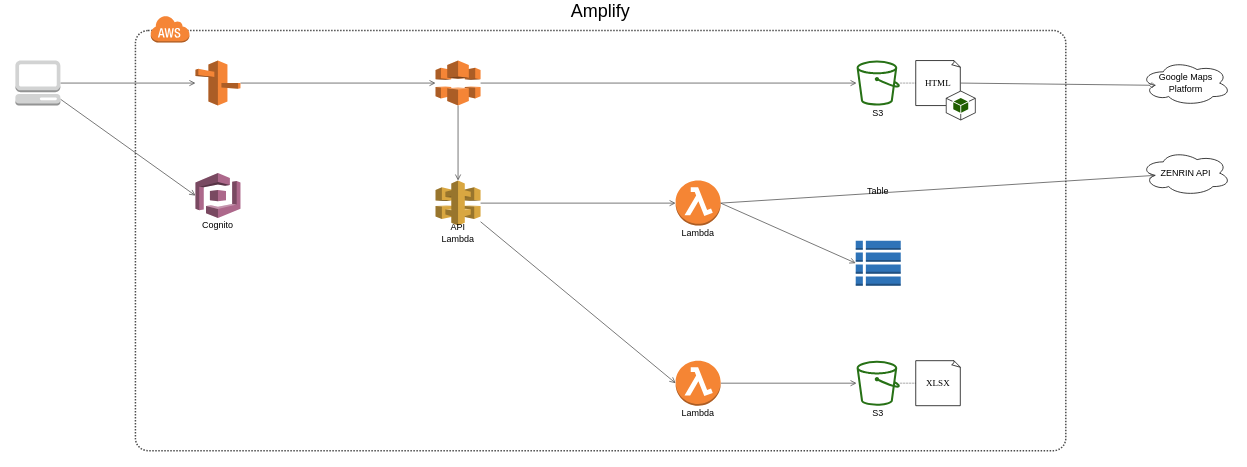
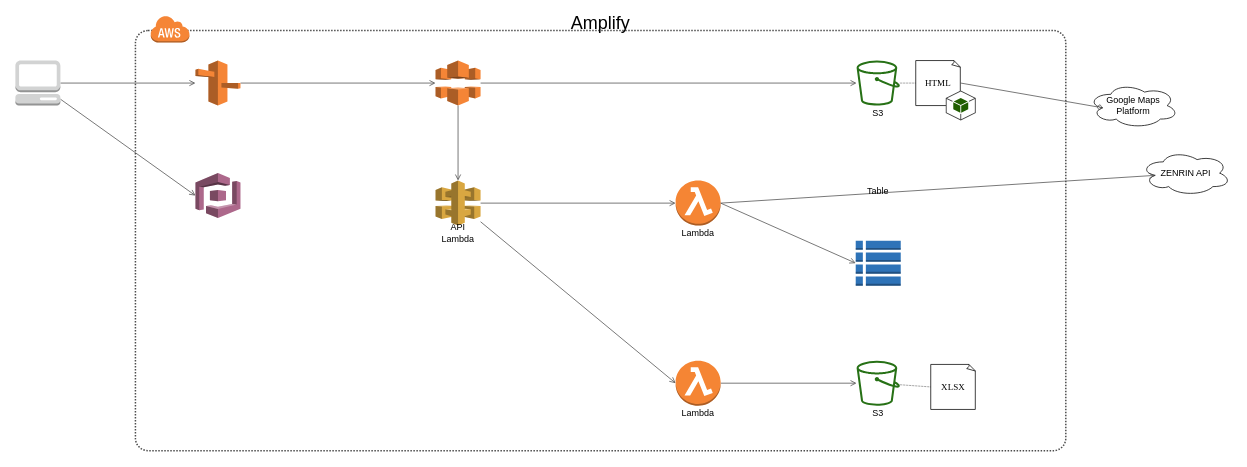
node "Amplify": moved (600, 12) -> (600, 23)
node "Google Maps Platform": moved (1185, 83) -> (1133, 105)
node "Cognito": removed
node "XLSX": moved (938, 383) -> (953, 387)
